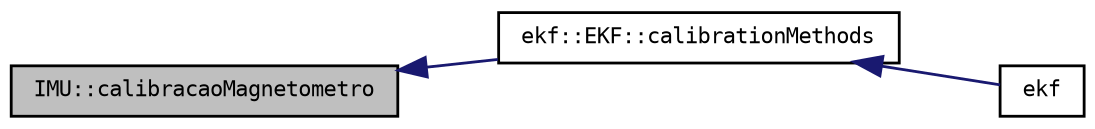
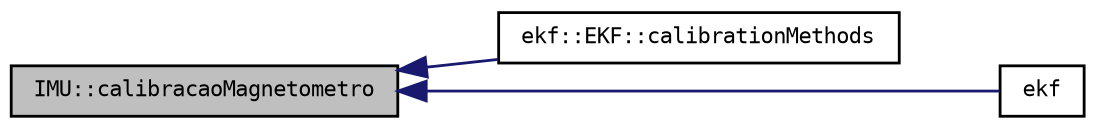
edge "ekf" -> "ekf::EKF::calibrationMethods": now "ekf" -> "IMU::calibracaoMagnetometro"
